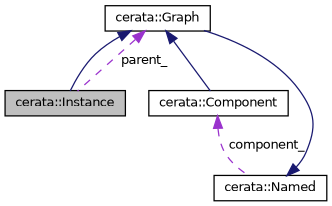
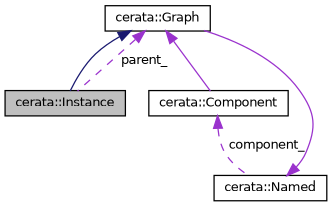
edge "cerata::Component" -> "cerata::Graph": color midnightblue -> darkorchid3
edge "cerata::Graph" -> "cerata::Named": color midnightblue -> darkorchid3
